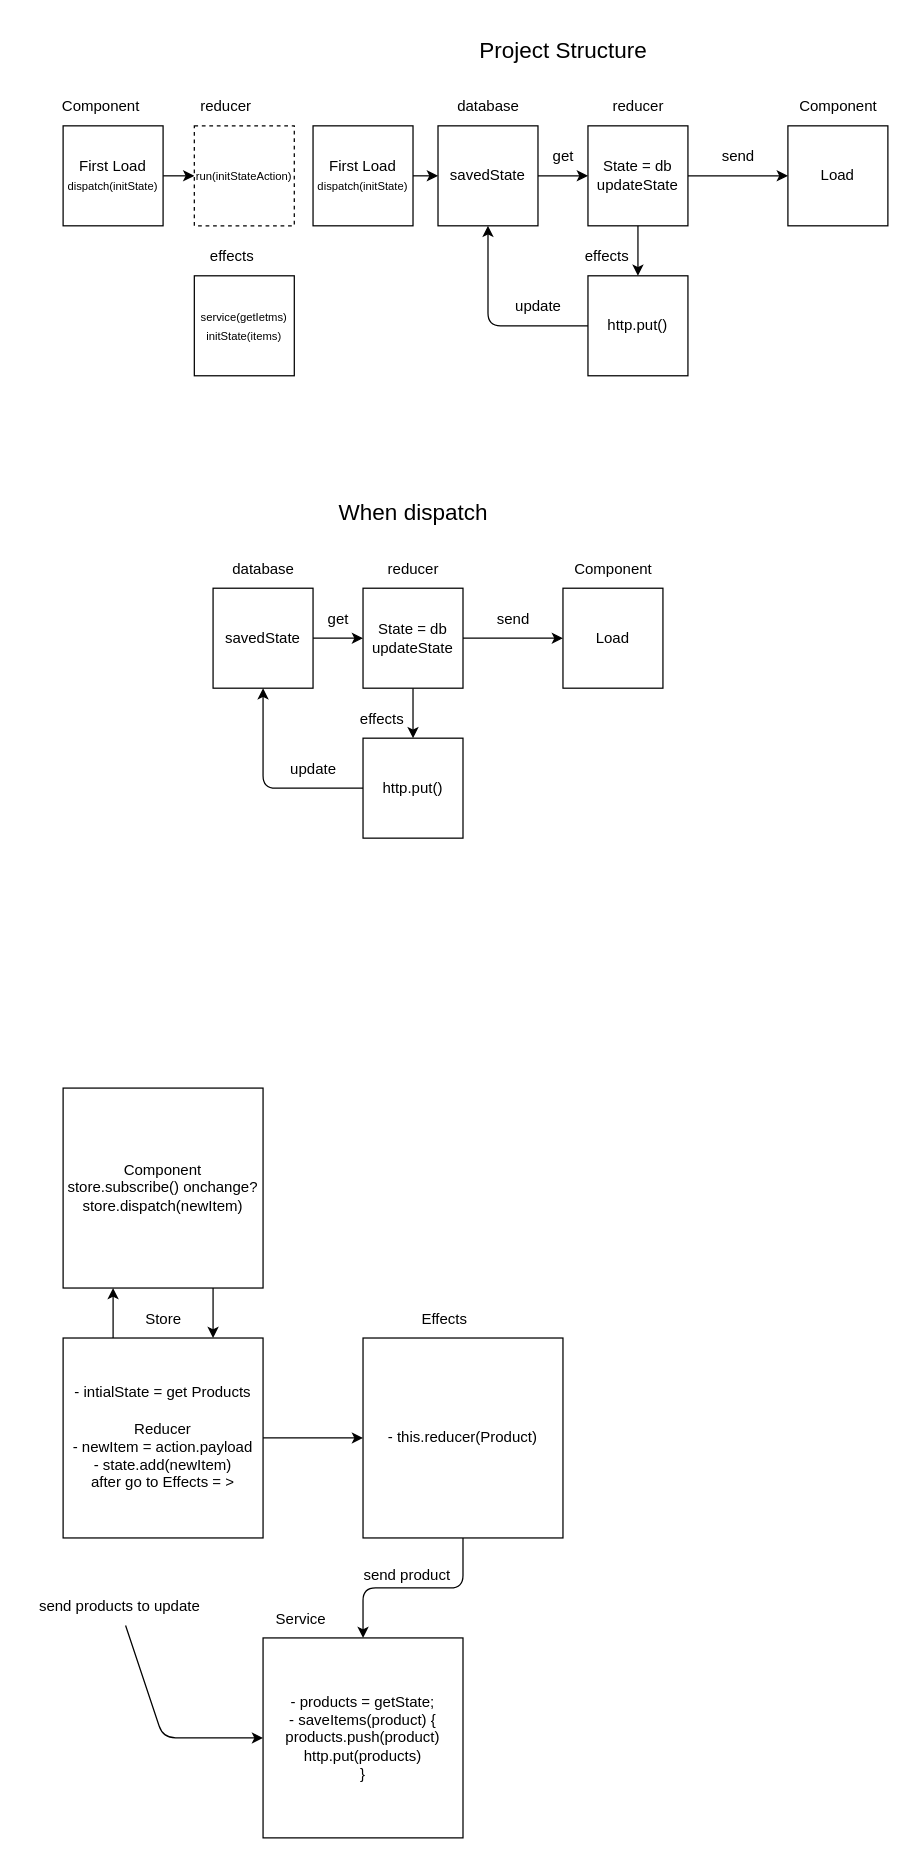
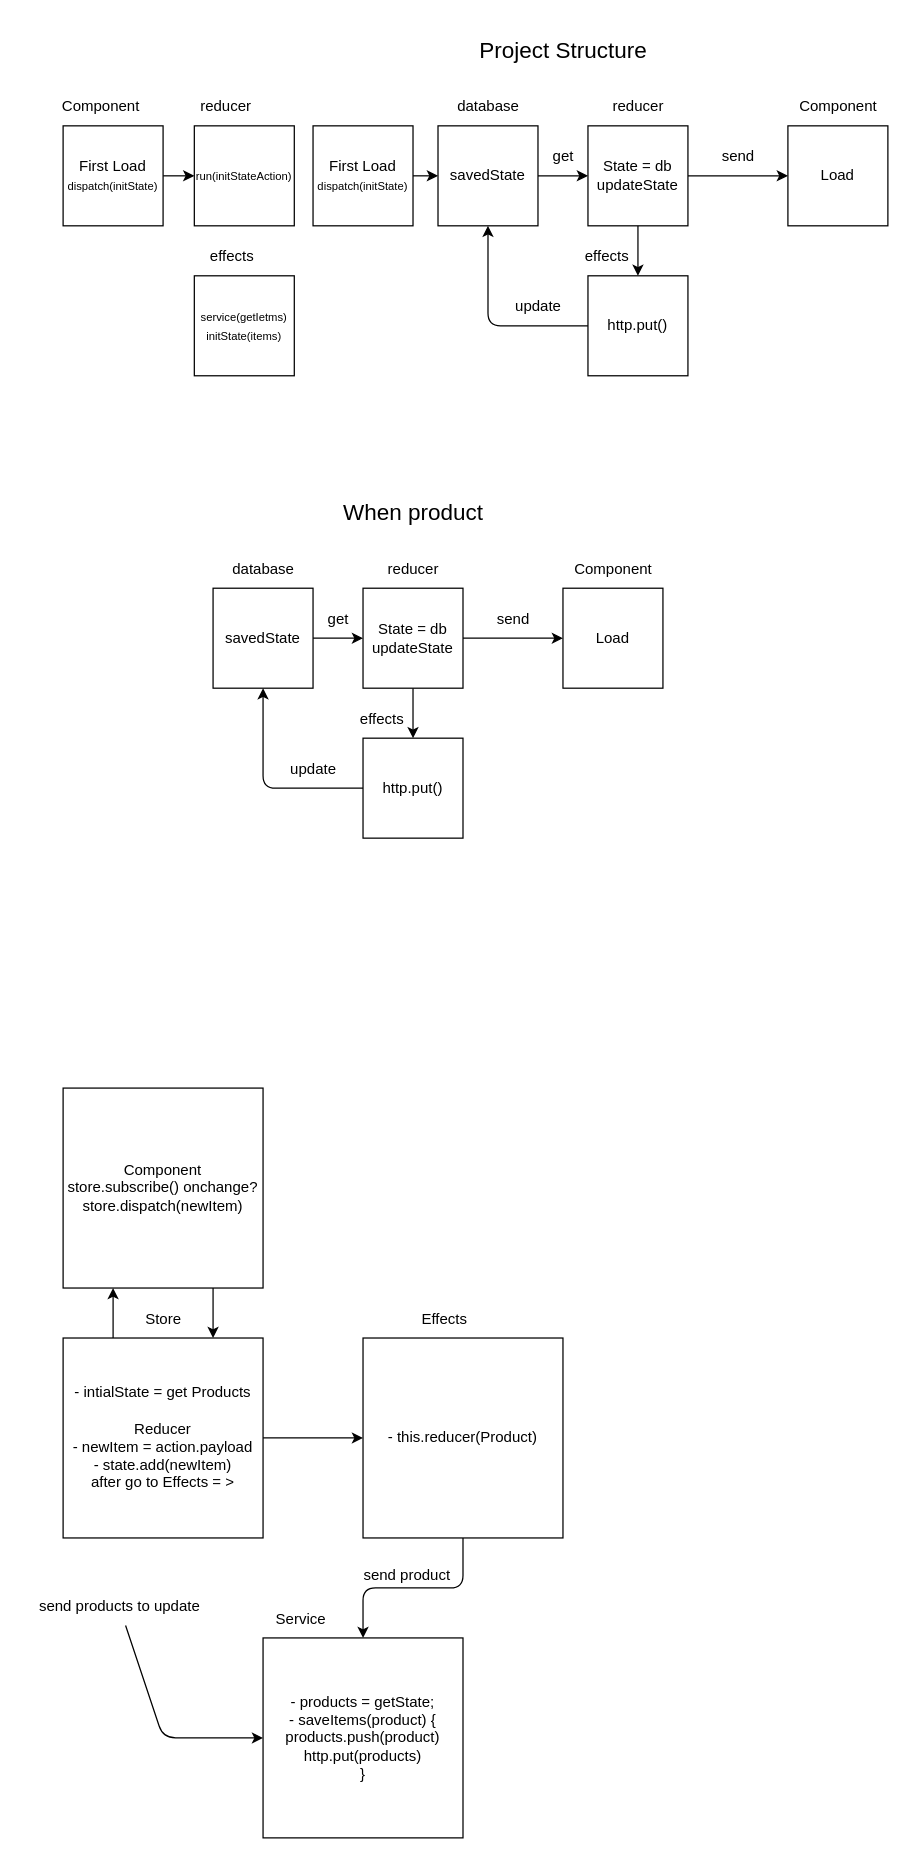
node "run(initStateAction)": style dashed -> solid
node "When dispatch": label "When dispatch" -> "When product"
